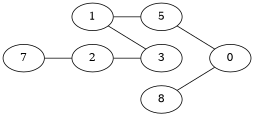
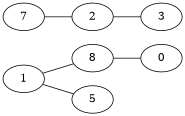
edge "1" -- "3": now "1" -- "8"
edge "5" -- "0": removed
